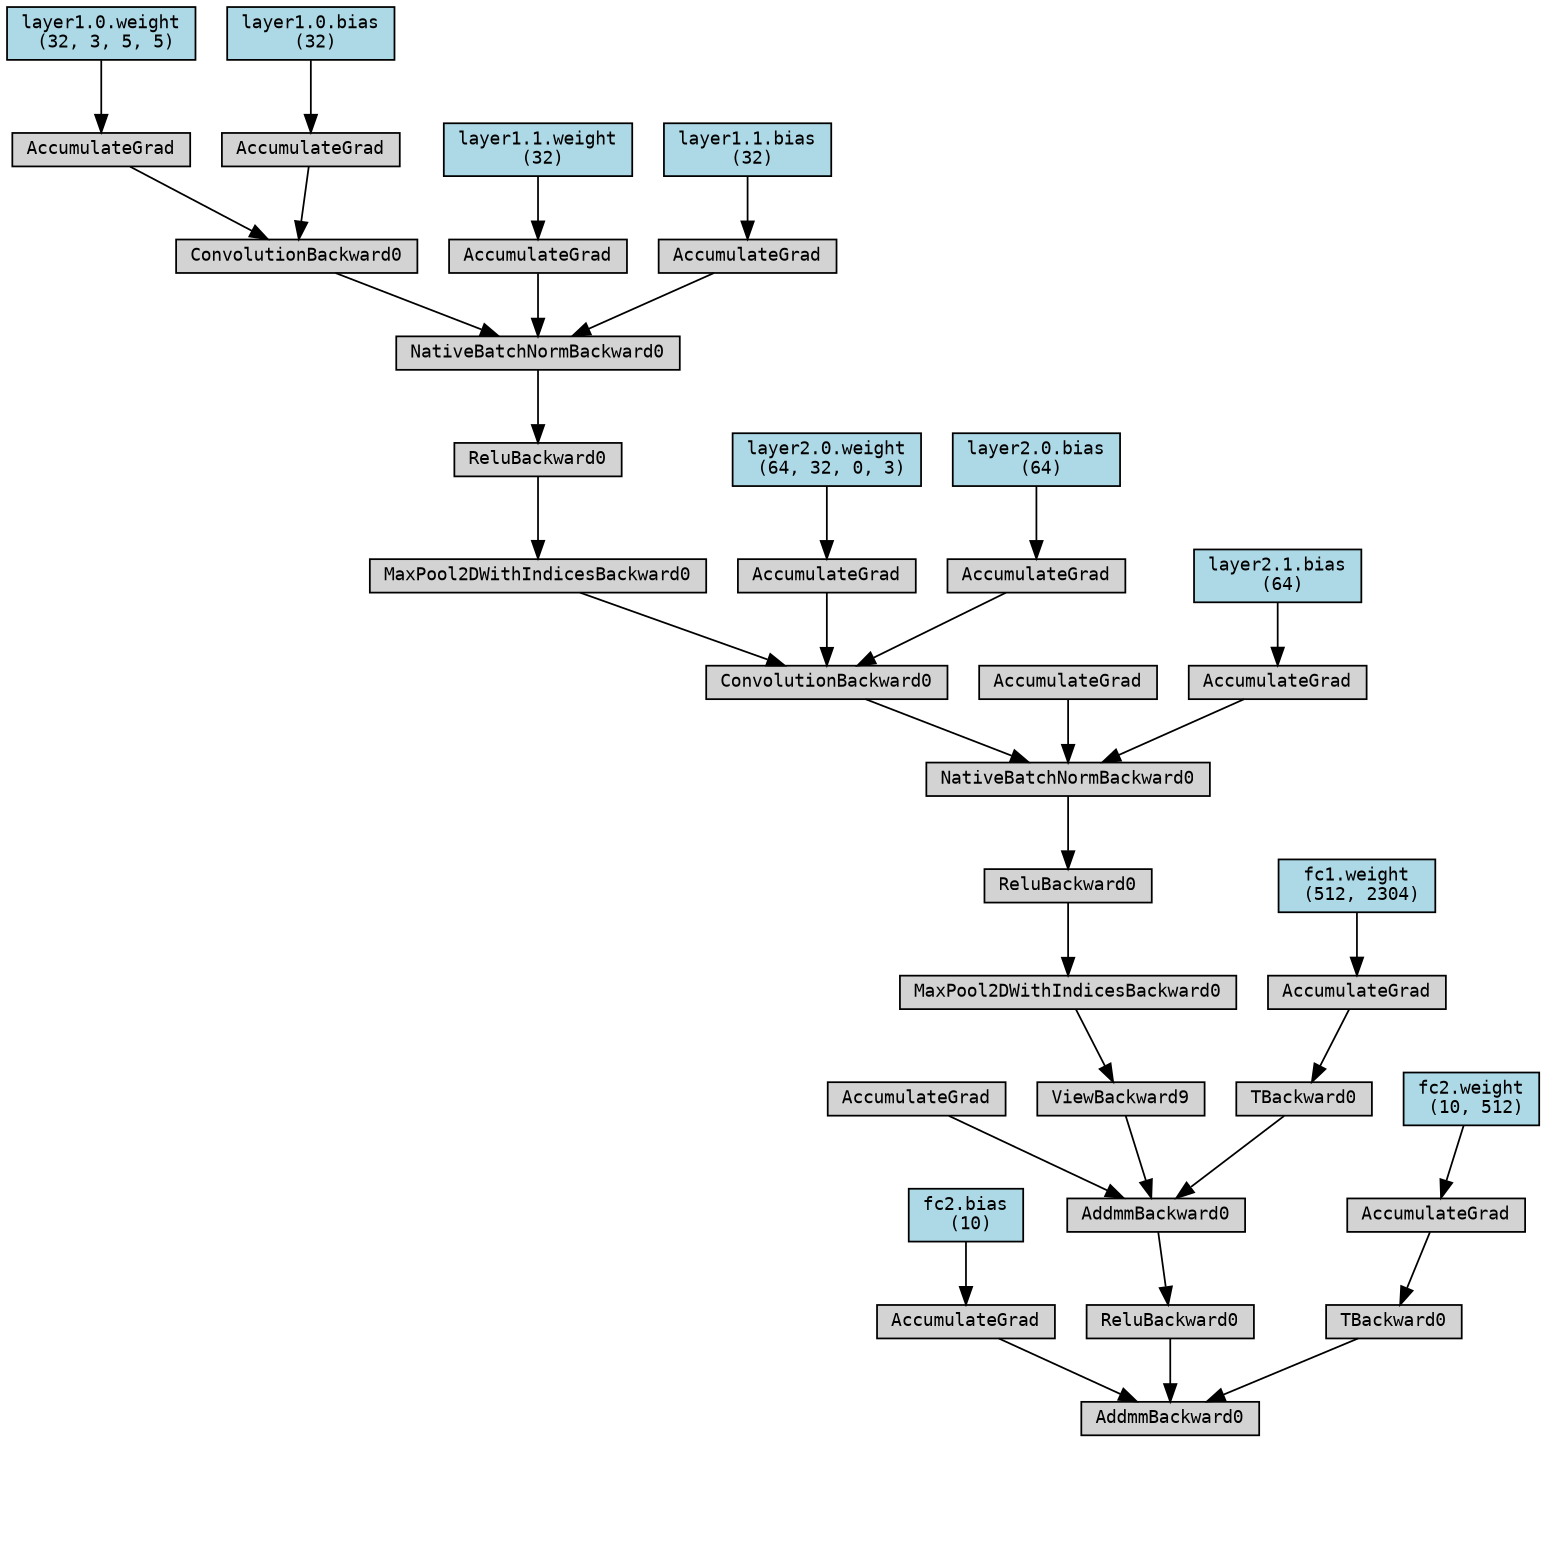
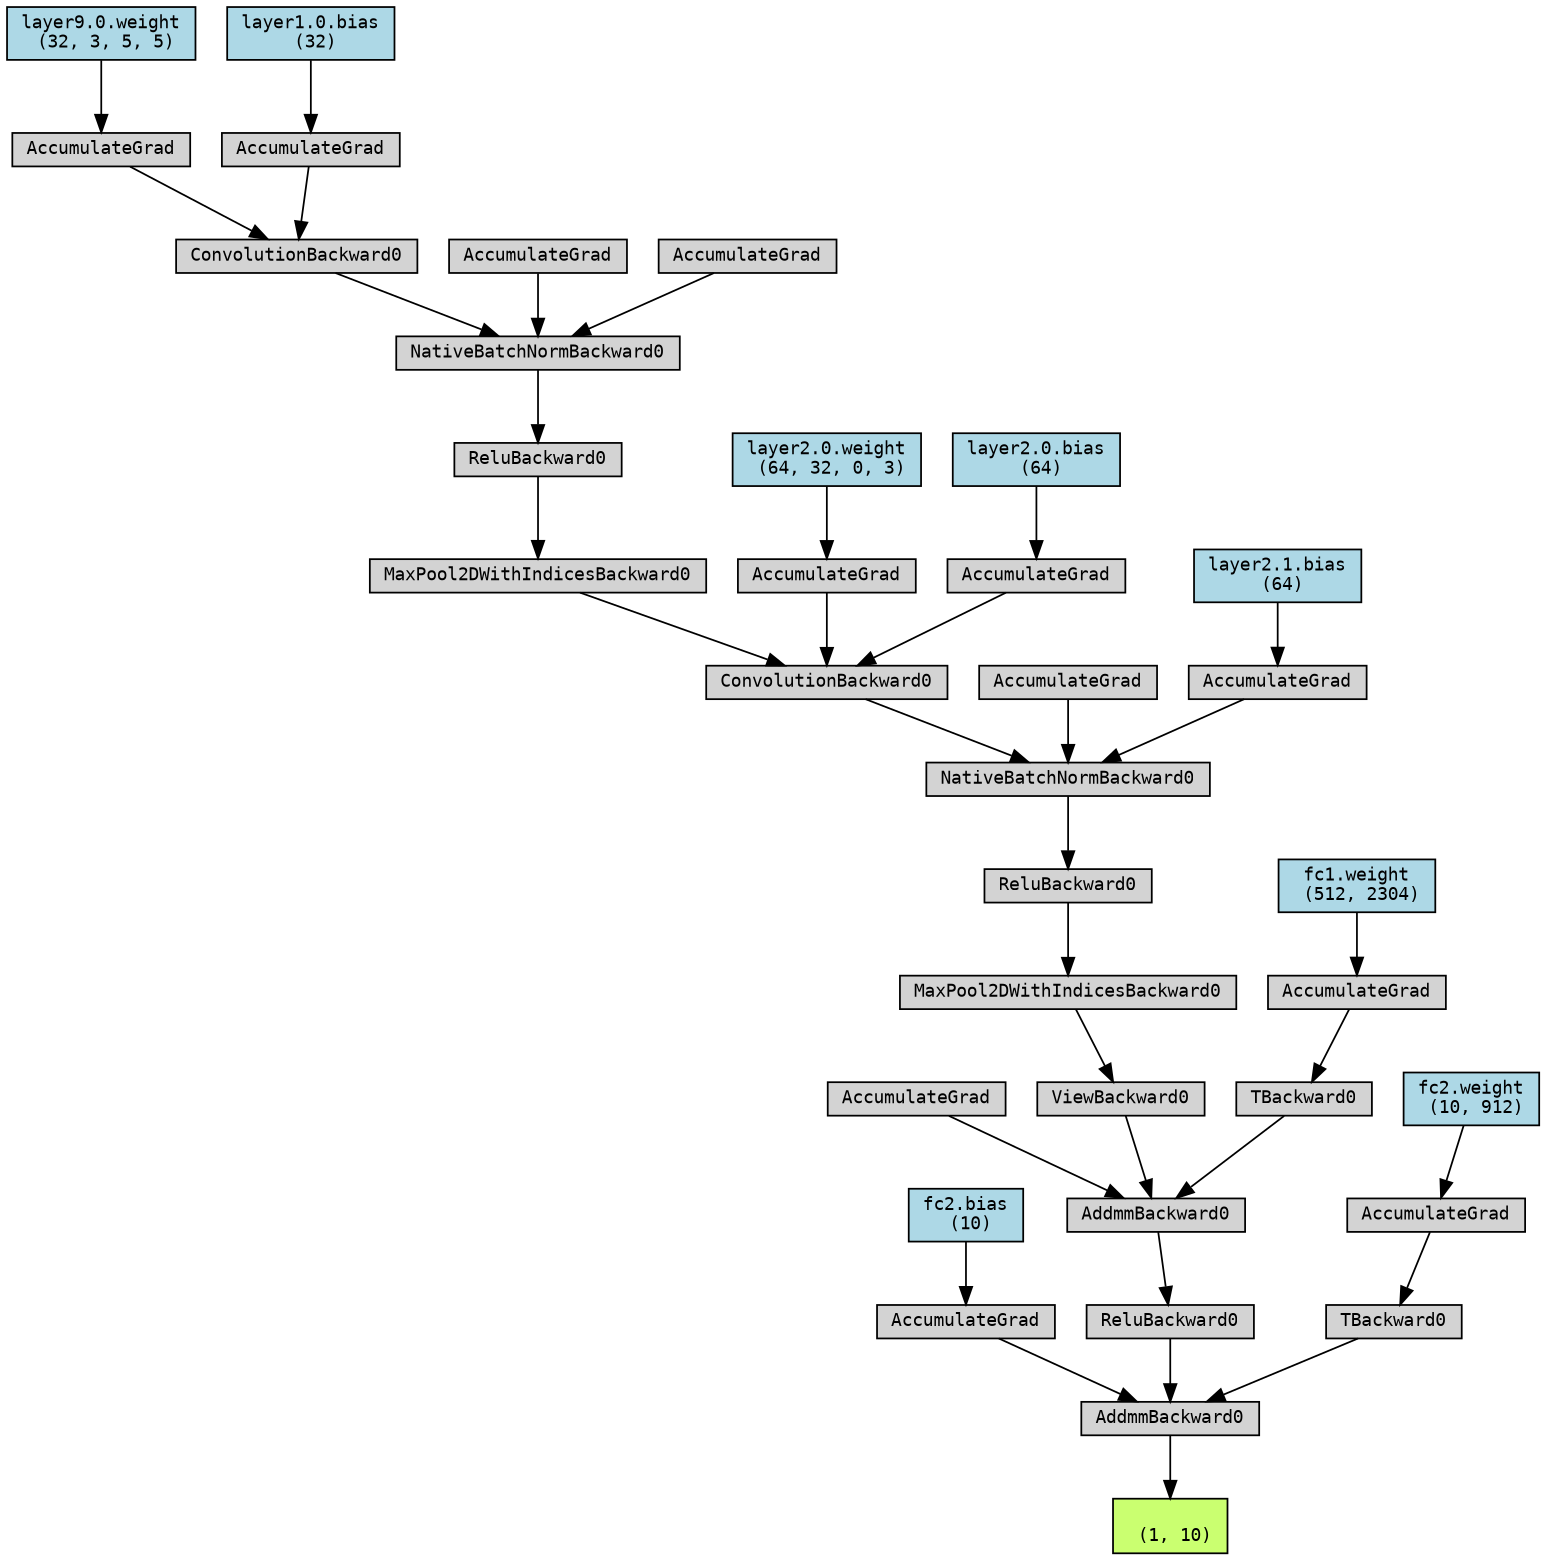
node "layer1.0.weight (32, 3, 5, 5)": label "layer1.0.weight (32, 3, 5, 5)" -> "layer9.0.weight (32, 3, 5, 5)"
node "layer1.1.weight (32)": removed
node "layer1.1.bias (32)": removed
node "ViewBackward9": label "ViewBackward9" -> "ViewBackward0"
node "fc2.weight (10, 512)": label "fc2.weight (10, 512)" -> "fc2.weight (10, 912)"
node "(1, 10)": added
